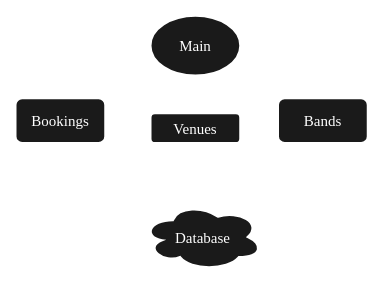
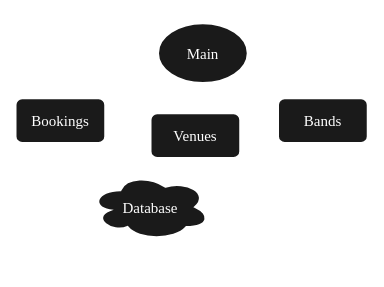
node "Main": moved (195, 45) -> (203, 53)
node "Venues": size 90x30 -> 90x45
node "Database": moved (203, 237) -> (150, 207)
